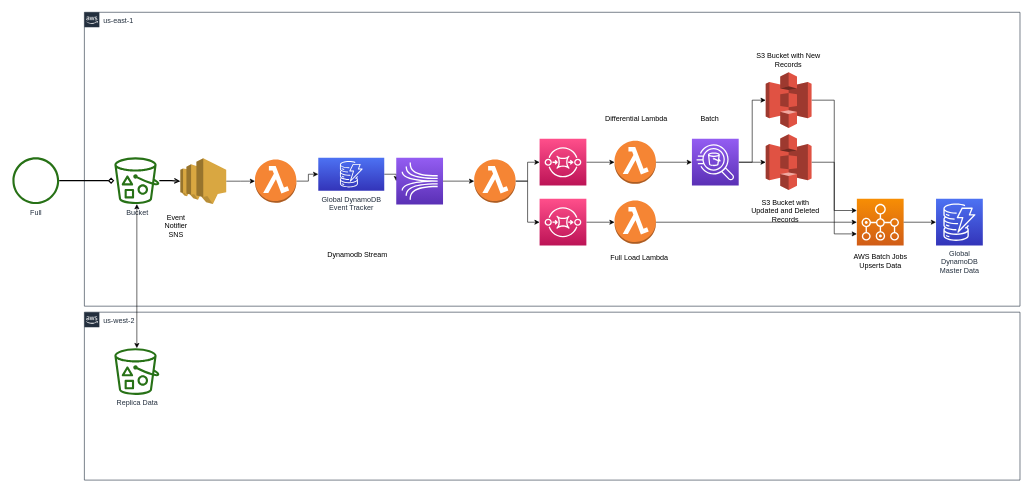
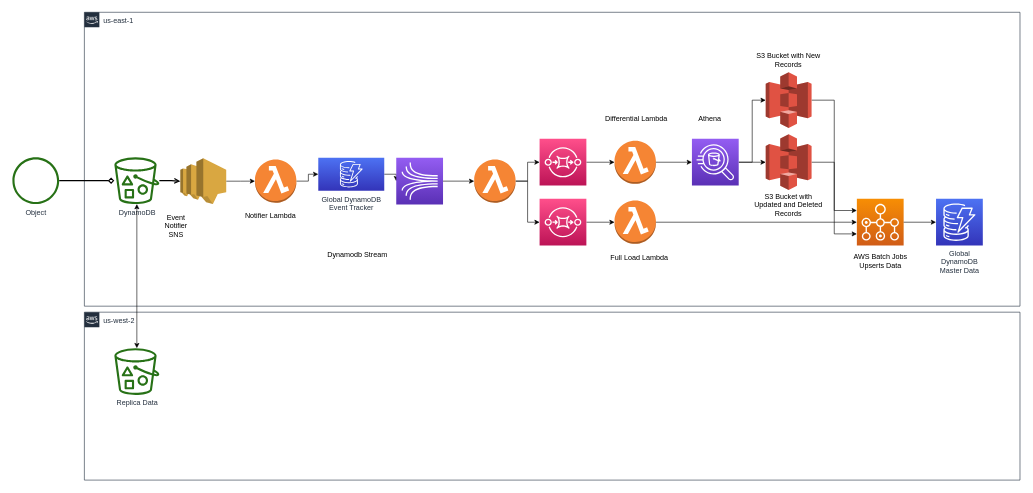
node "Batch": label "Batch" -> "Athena"
node "S3 Bucket with Updated and Deleted Records": moved (786, 211) -> (789, 205)
node "Full": label "Full" -> "Object"
node "Bucket": label "Bucket" -> "DynamoDB"
node "Notifier Lambda": added
